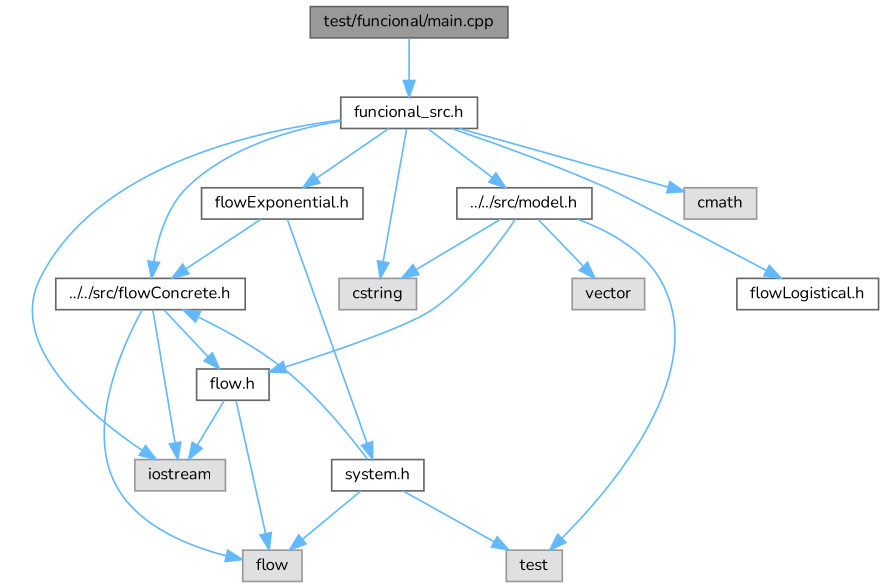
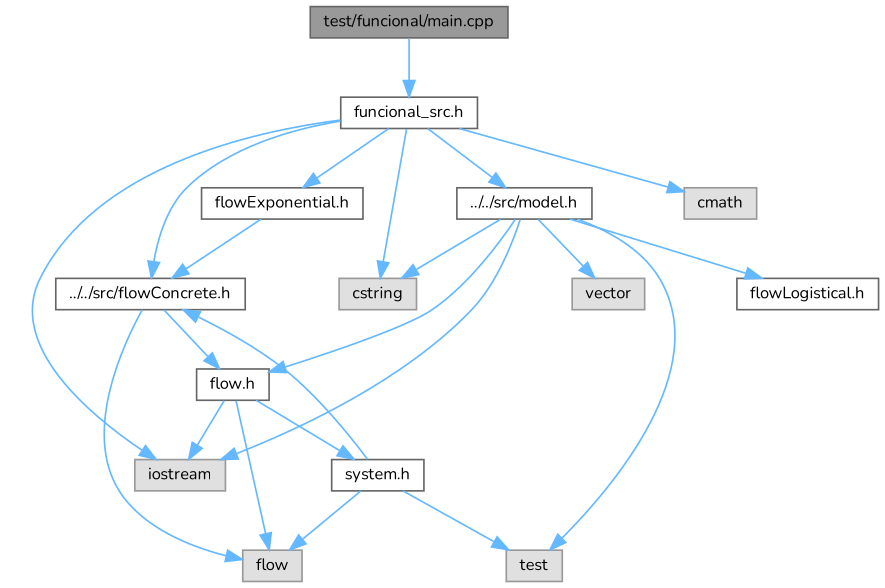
edge "funcional_src.h" -> "flowLogistical.h": now "../../src/model.h" -> "flowLogistical.h"
edge "flowExponential.h" -> "system.h": now "flow.h" -> "system.h"
edge "../../src/flowConcrete.h" -> "iostream": now "../../src/model.h" -> "iostream"
